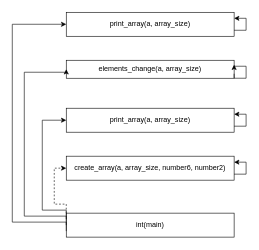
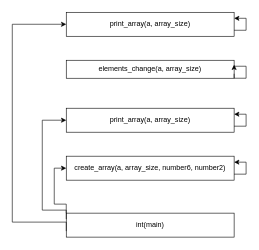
edge "int(main)" -> "create_array(a, array_size, number6, number2)": style dashed -> solid
edge "int(main)" -> "elements_change(a, array_size)": removed
